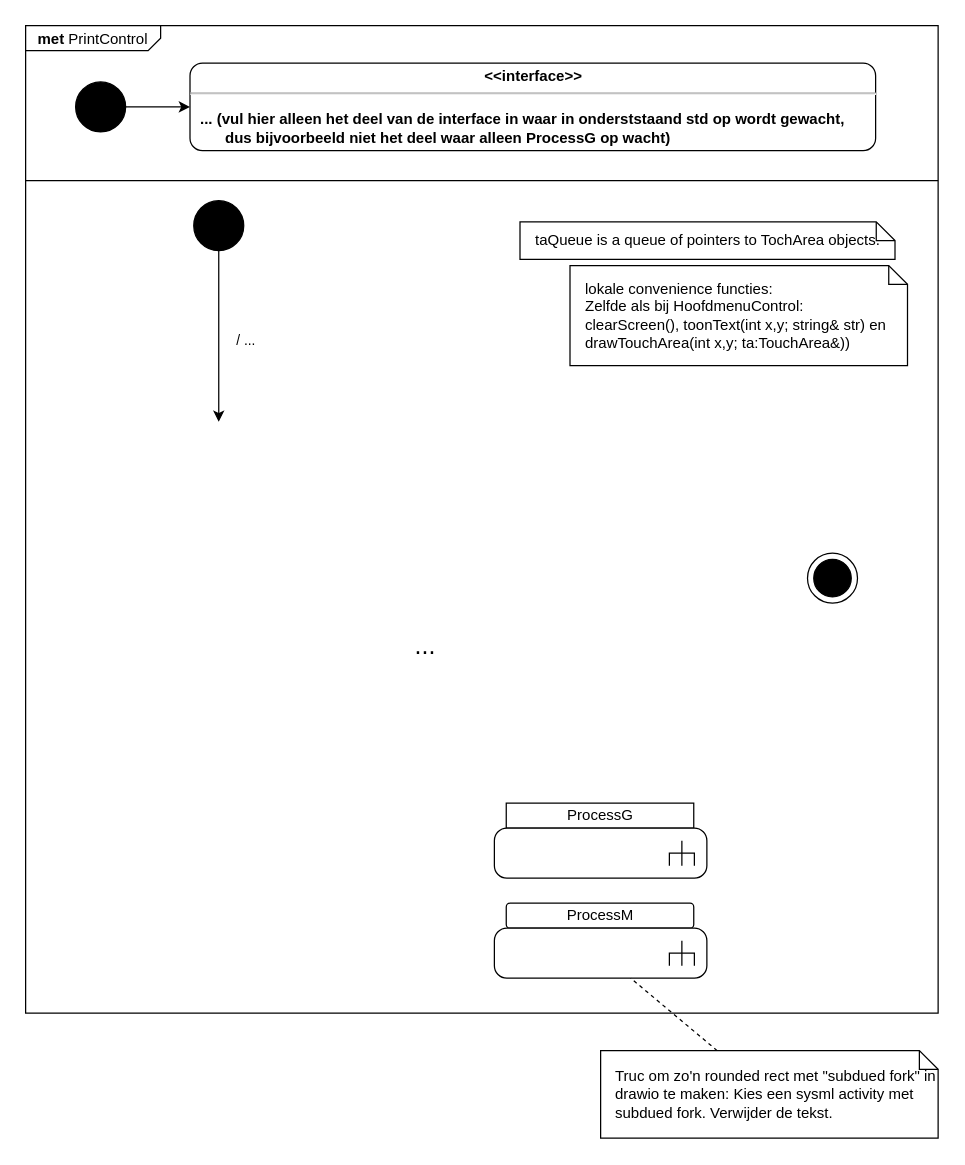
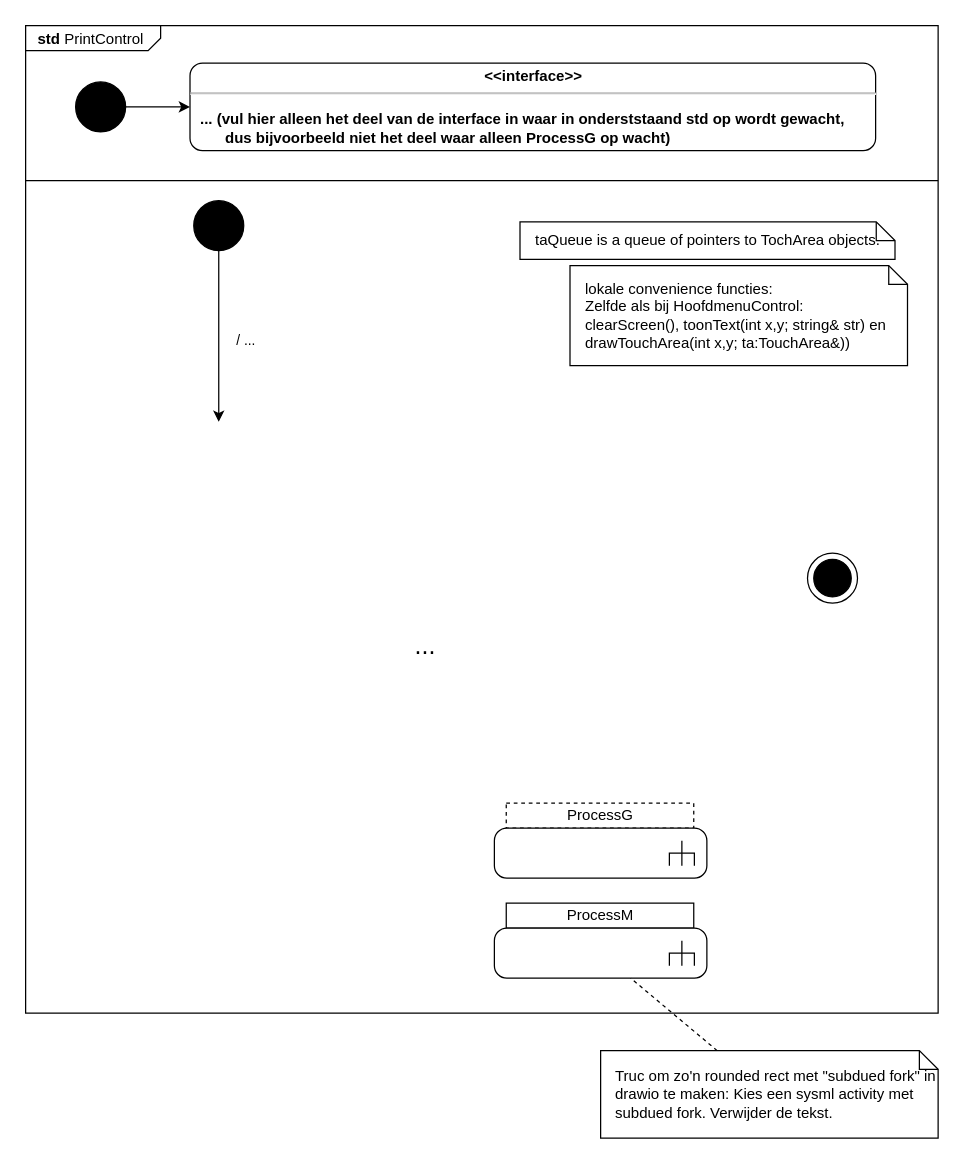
node "met PrintControl": label "met PrintControl" -> "std PrintControl"
node "ProcessG": style solid -> dashed
node "ProcessM": shape rounded rectangle -> rectangle
